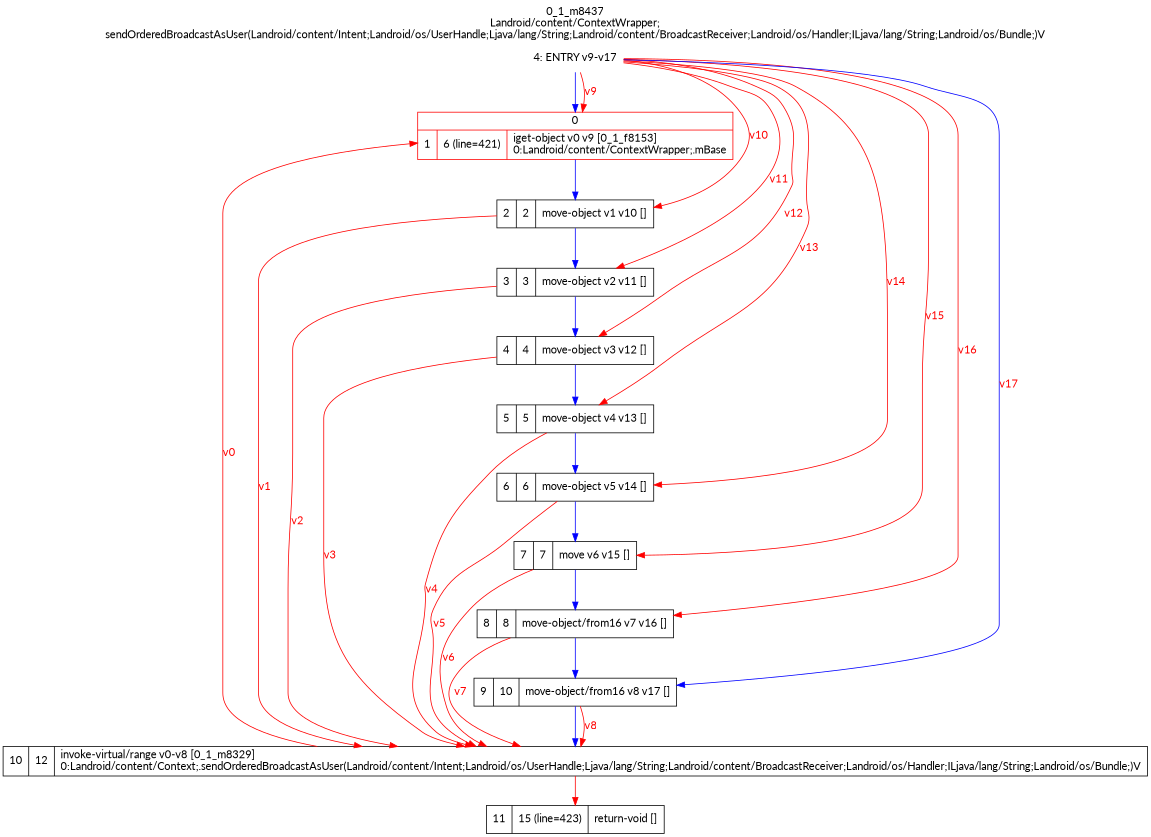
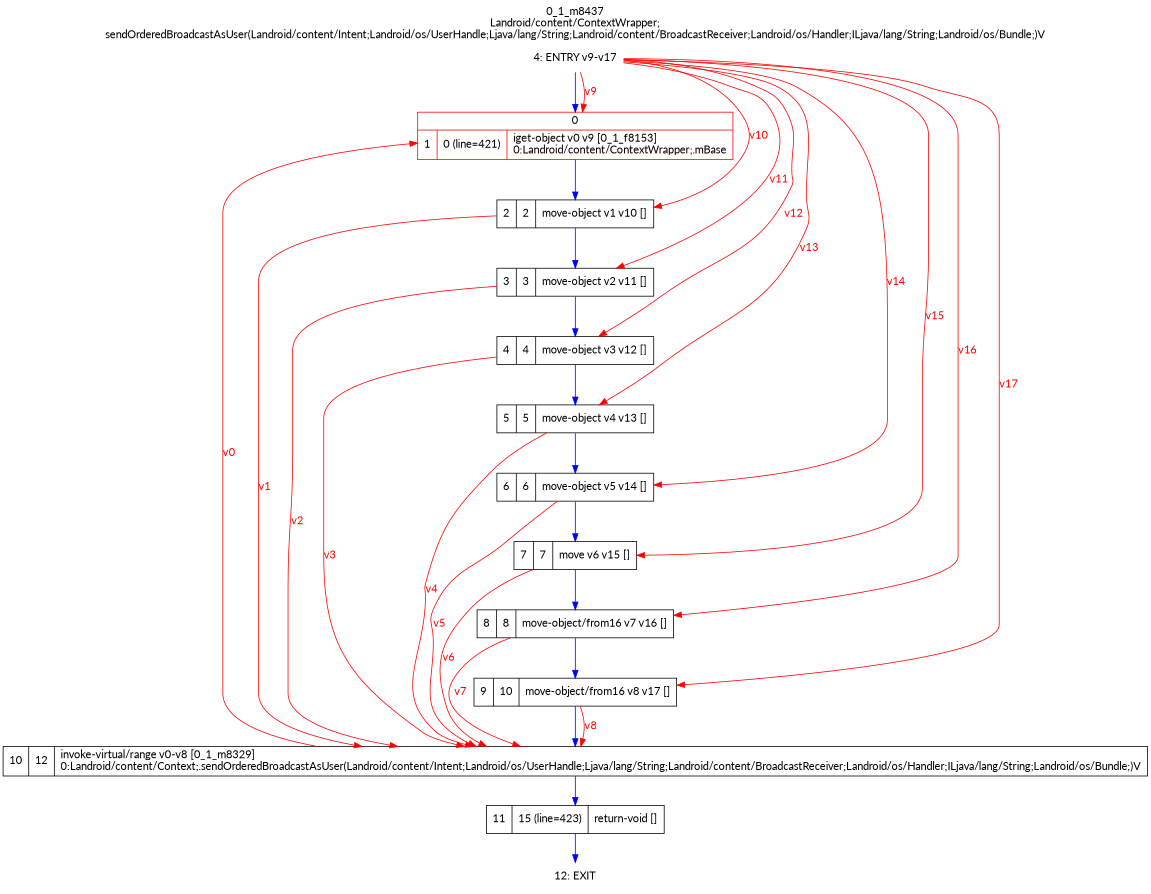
node "0": text "6 (line=421)" -> "0 (line=421)"
edge "4: ENTRY v9-v17" -> "9": color blue -> red
edge "10" -> "11": color red -> blue
node "12: EXIT": added
